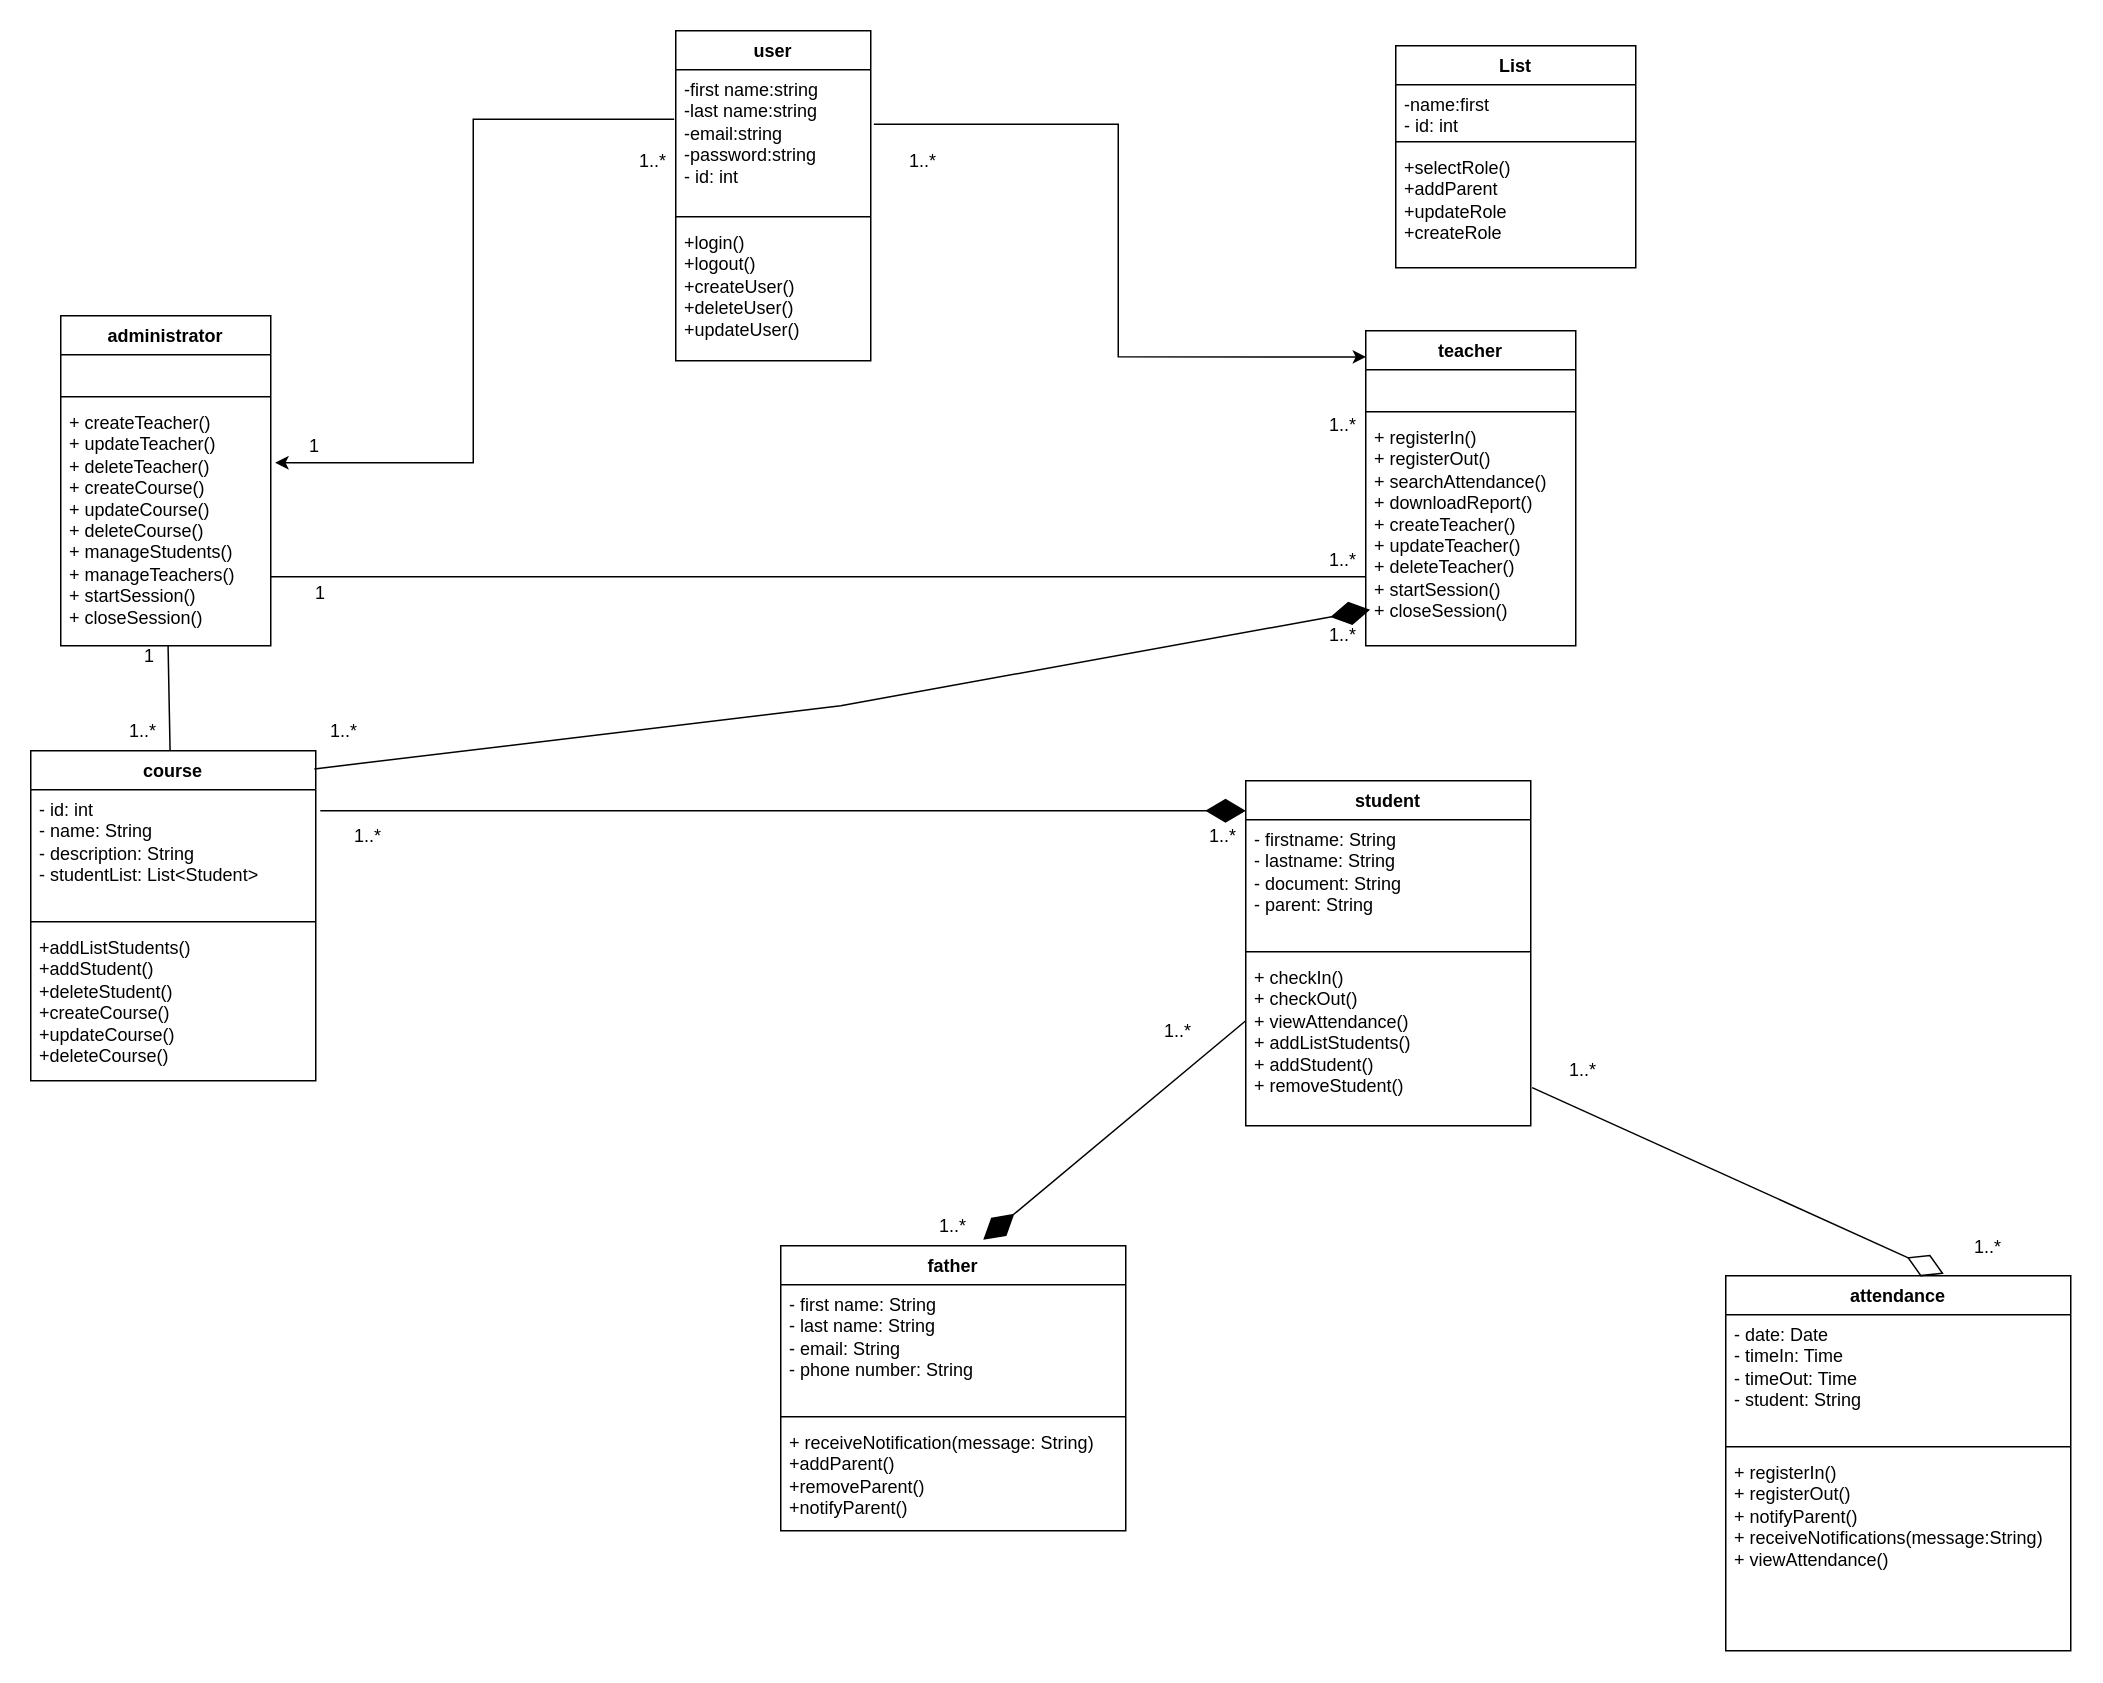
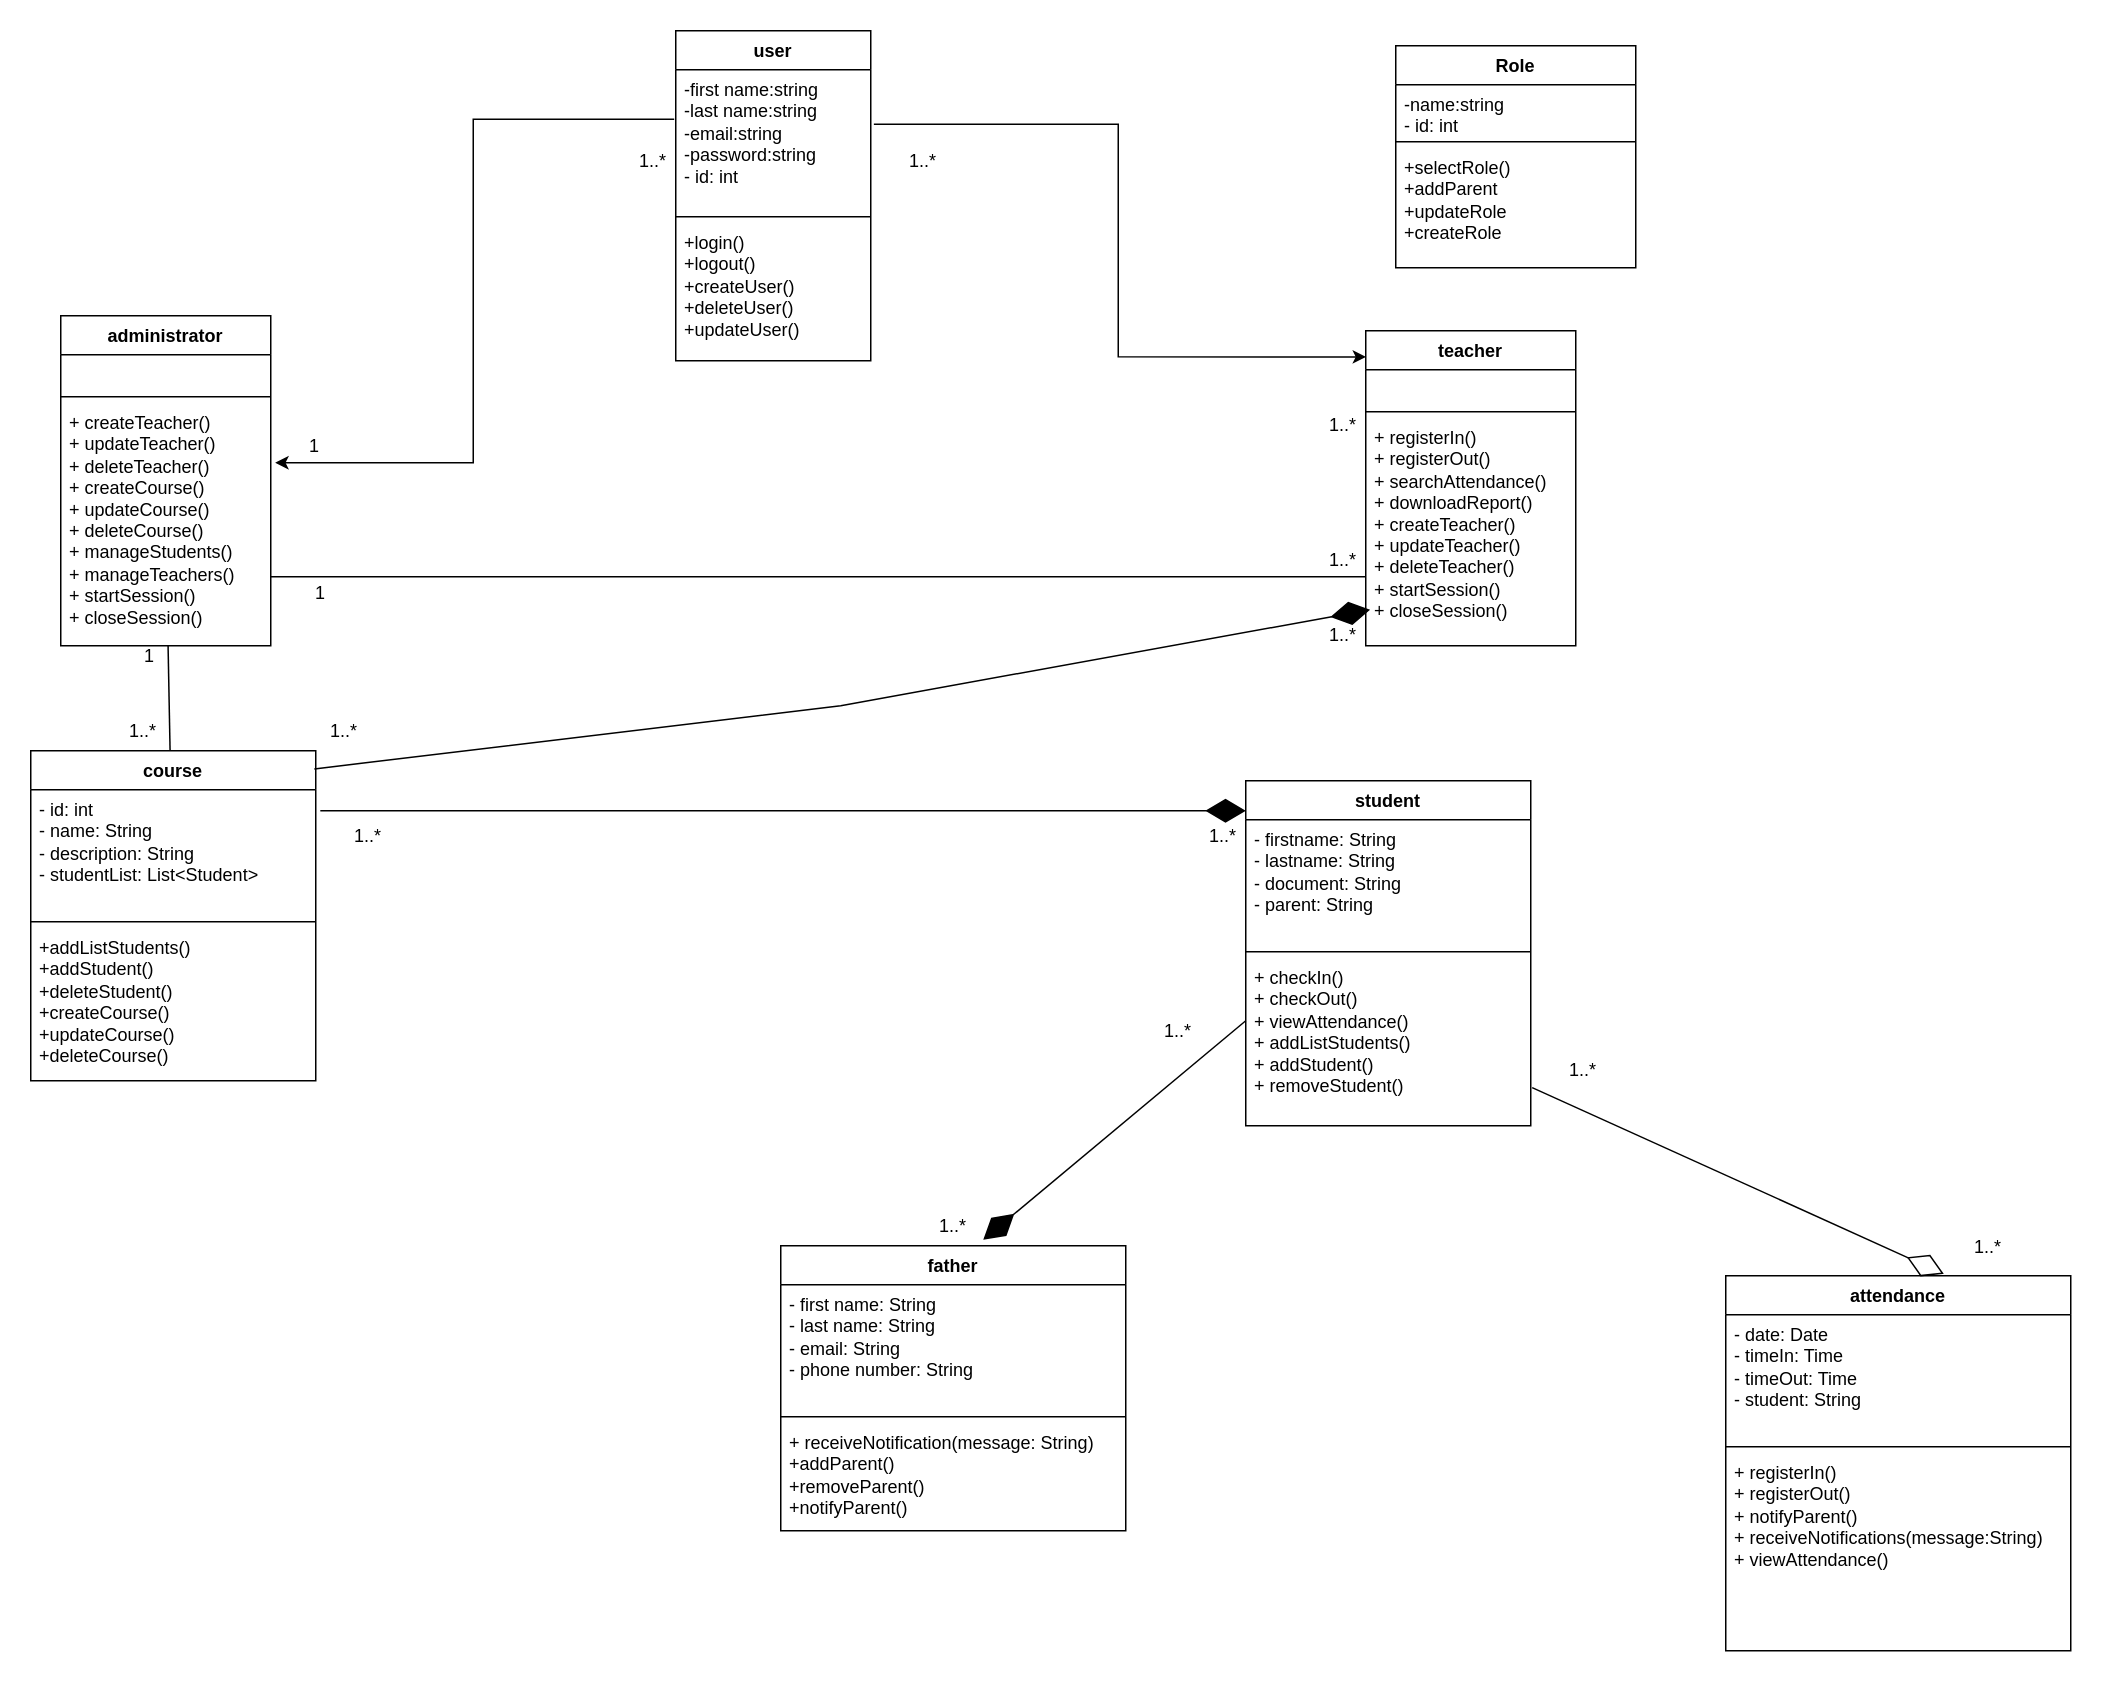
node "List": label "List" -> "Role"
node "-name:first - id: int": label "-name:first - id: int" -> "-name:string - id: int"
